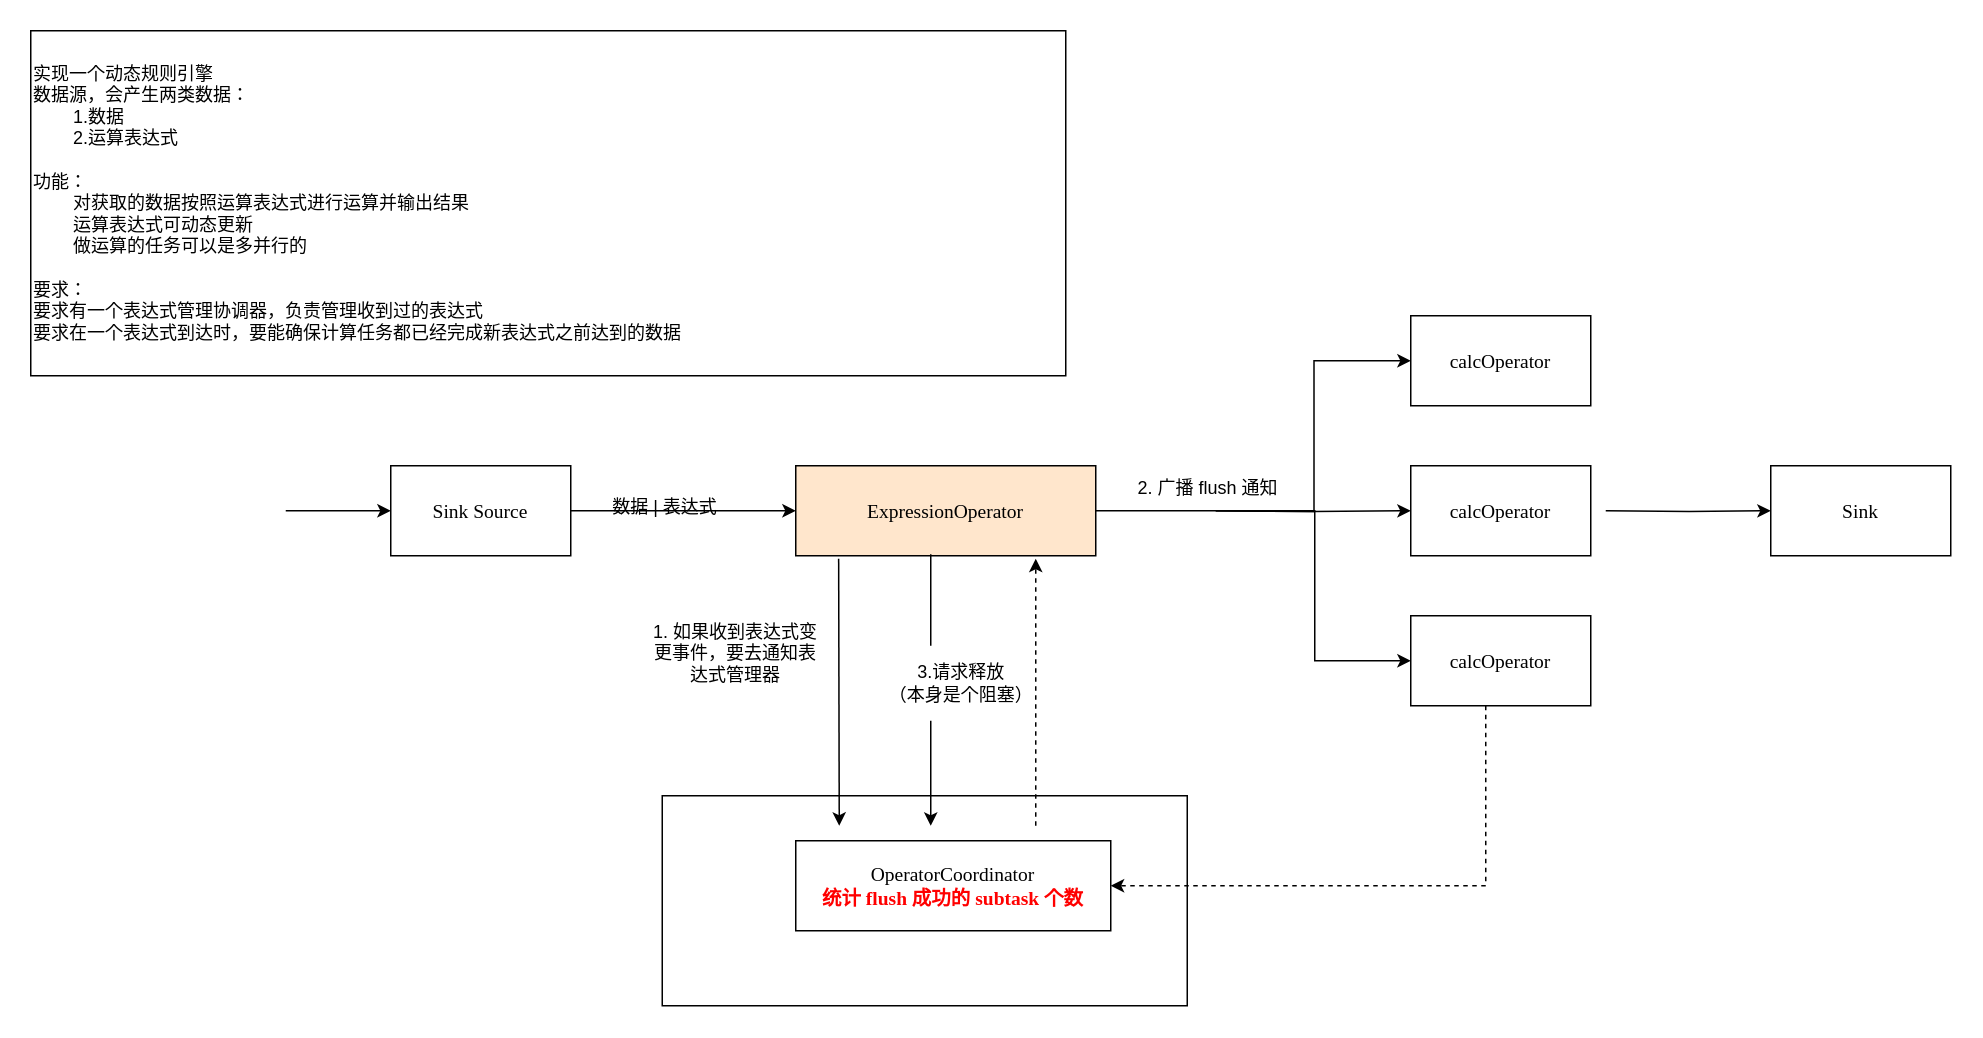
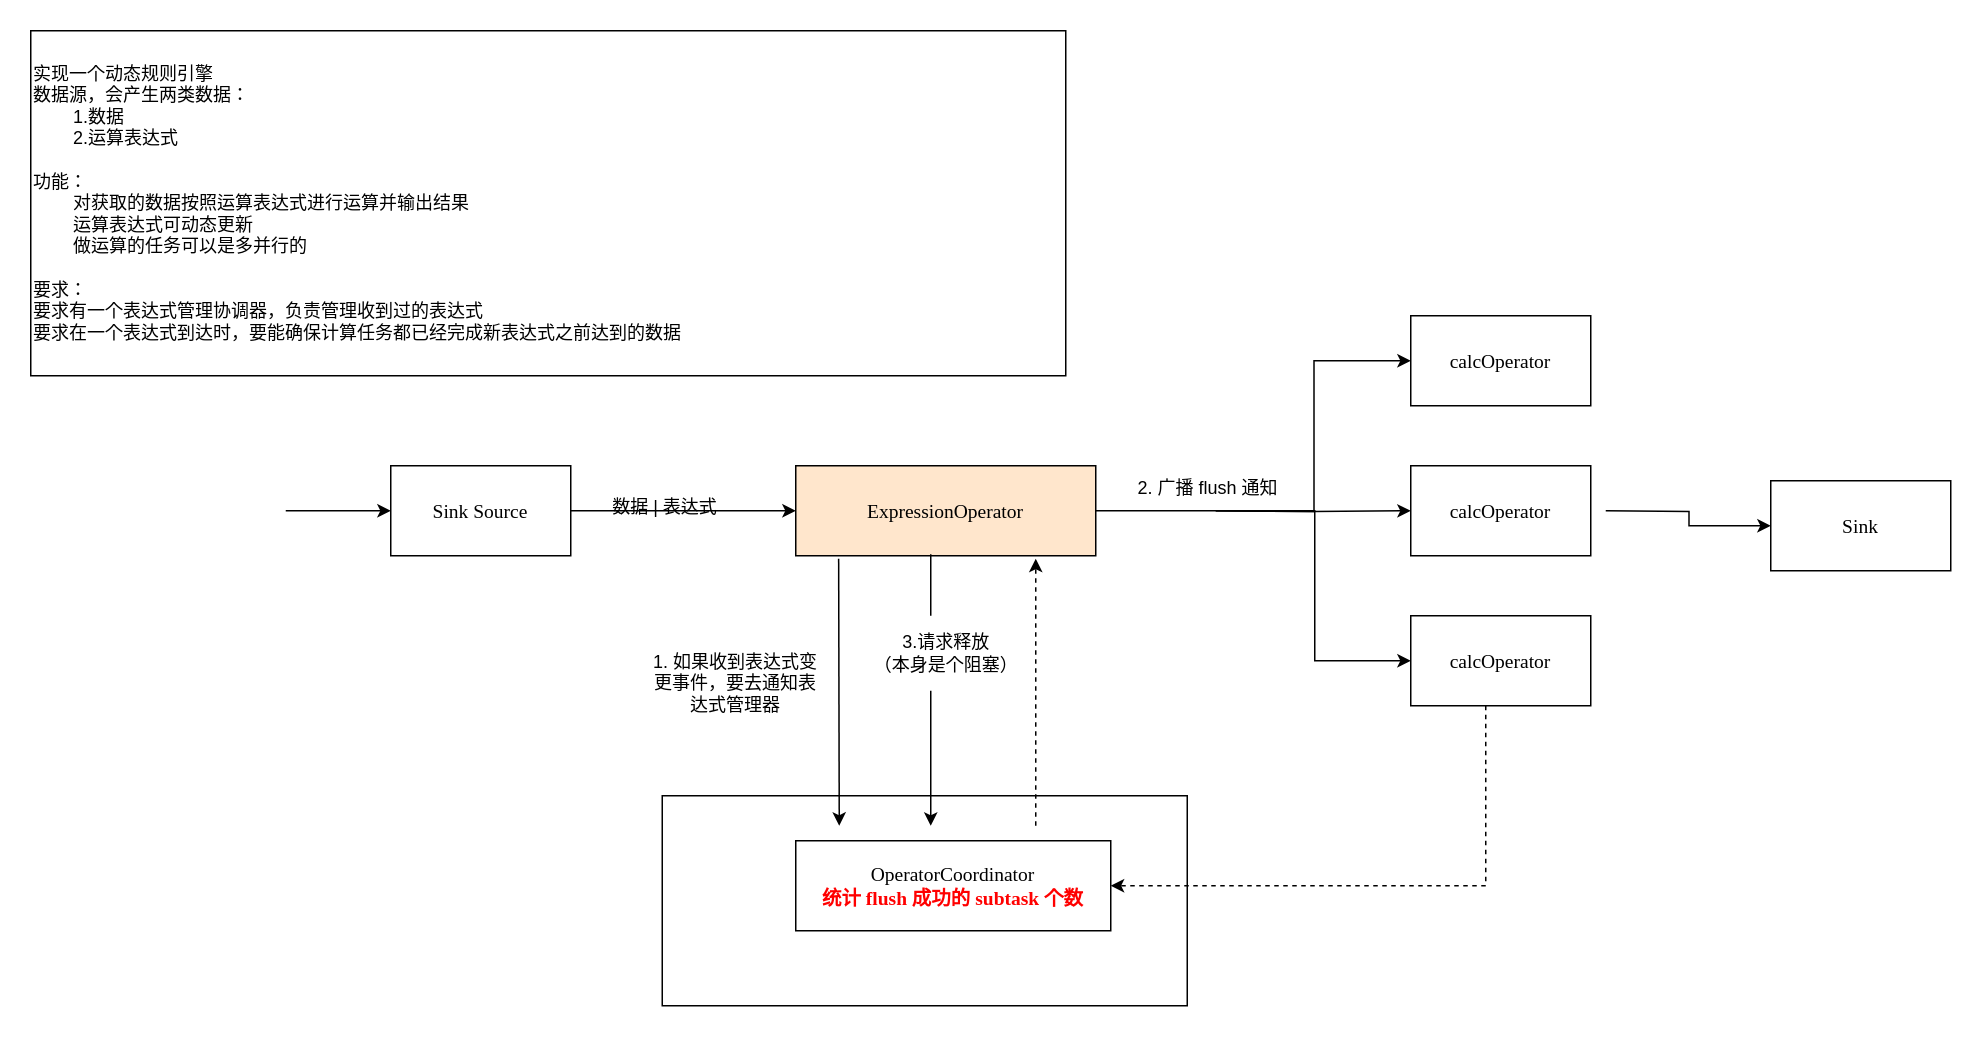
node "Sink": moved (1861, 511) -> (1861, 526)
node "1. 如果收到表达式变更事件，要去通知表达式管理器": moved (736, 653) -> (736, 683)
node "3.请求释放 （本身是个阻塞）": moved (962, 683) -> (947, 653)
